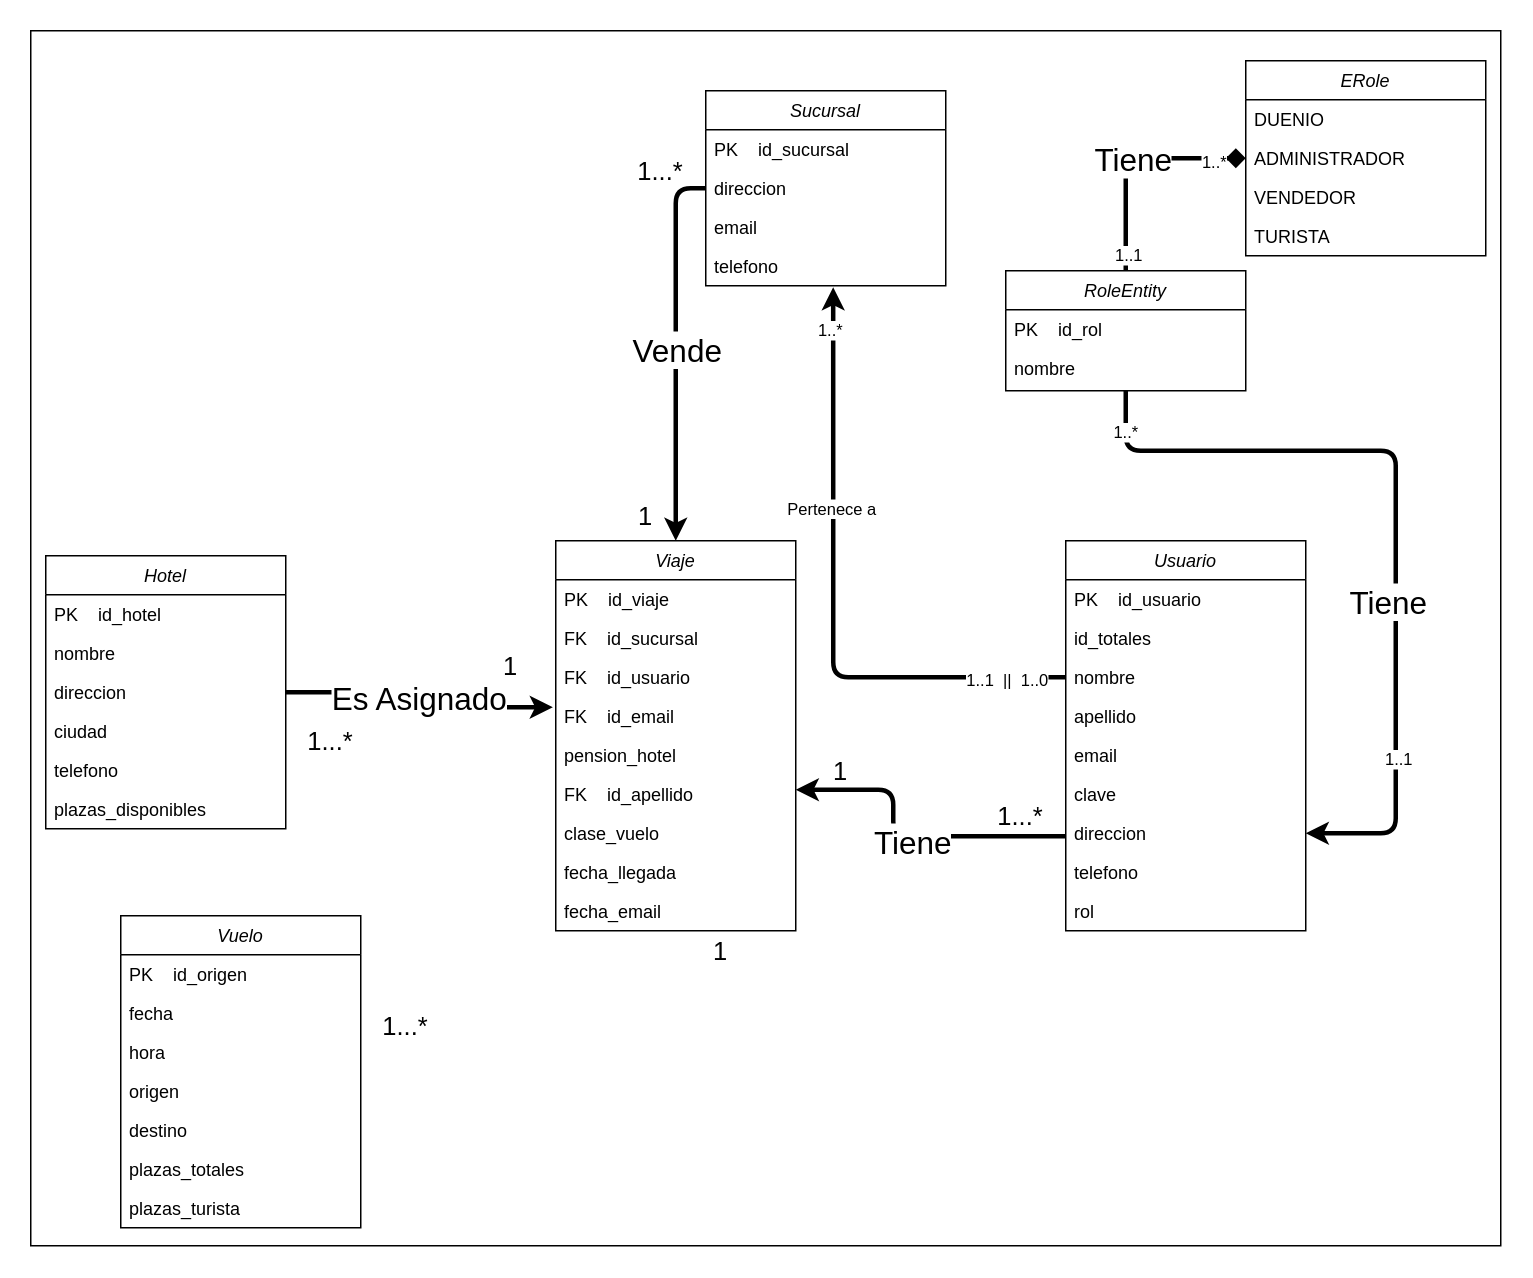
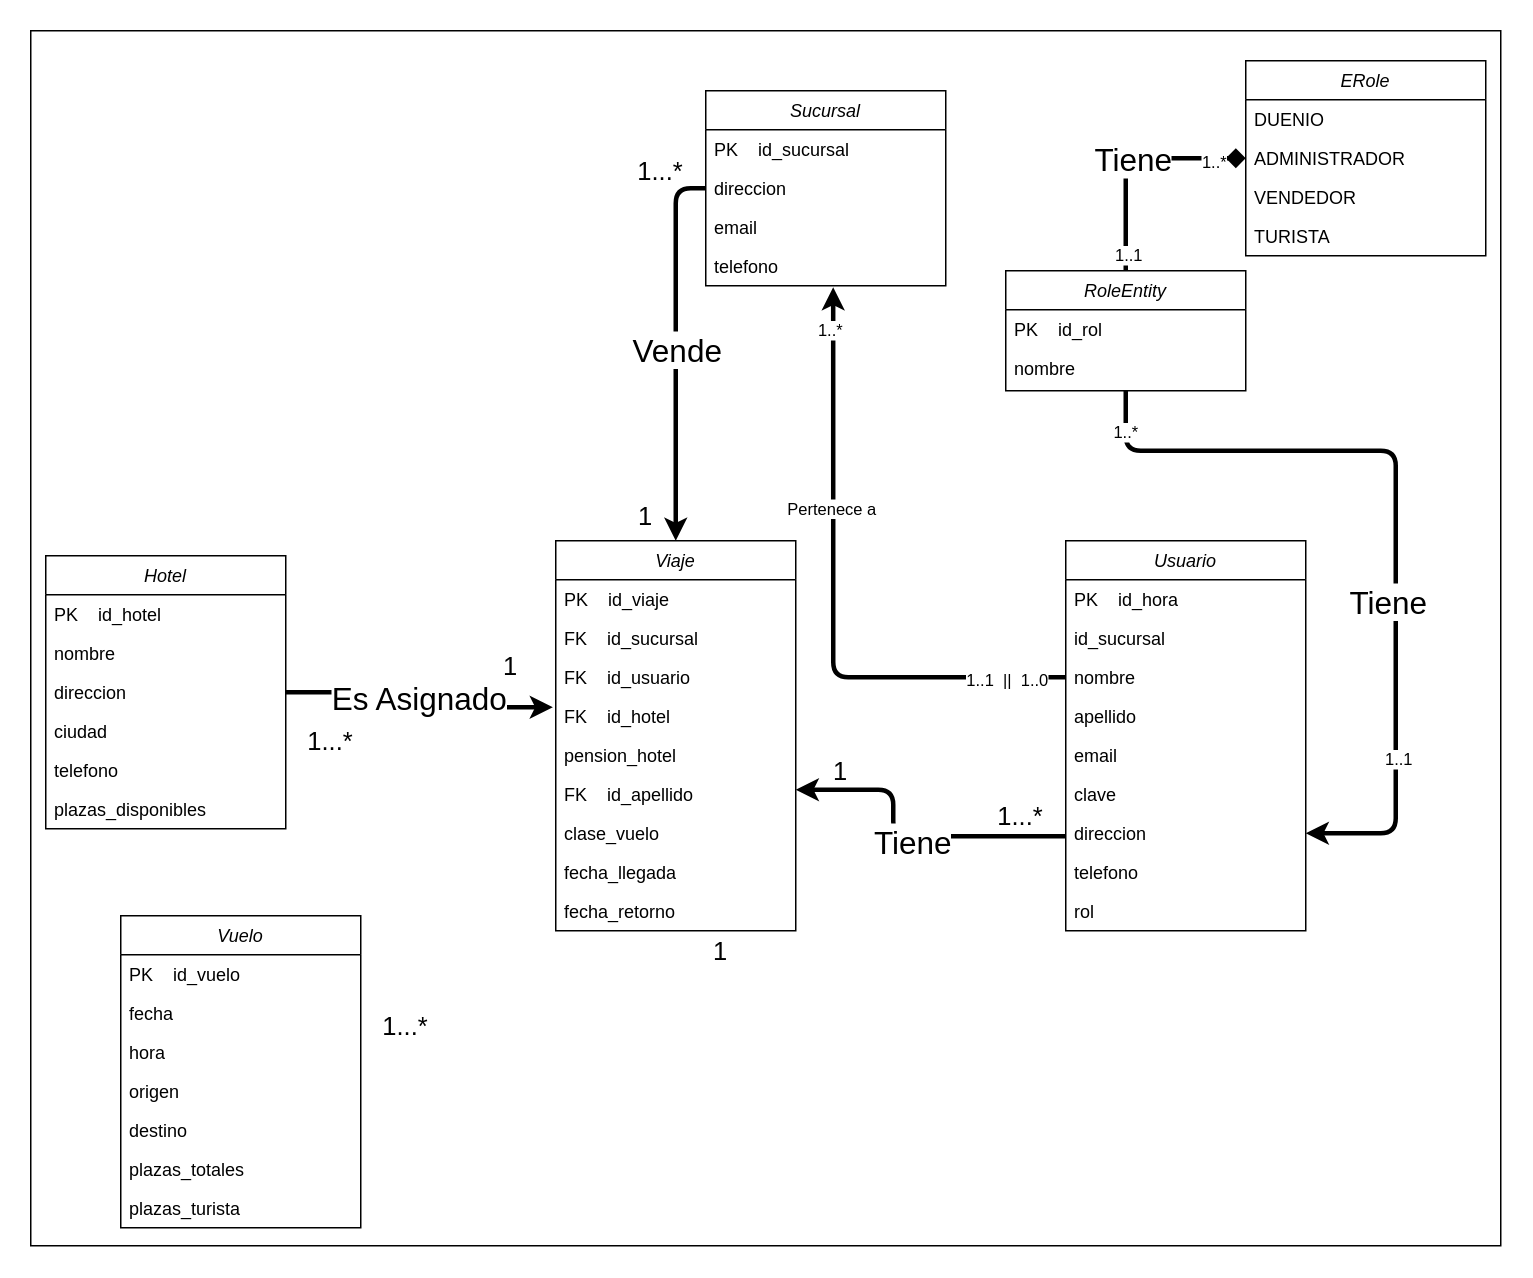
node "PK id_usuario": label "PK id_usuario" -> "PK id_hora"
node "id_totales": label "id_totales" -> "id_sucursal"
node "FK id_email": label "FK id_email" -> "FK id_hotel"
node "fecha_email": label "fecha_email" -> "fecha_retorno"
node "PK id_origen": label "PK id_origen" -> "PK id_vuelo"
